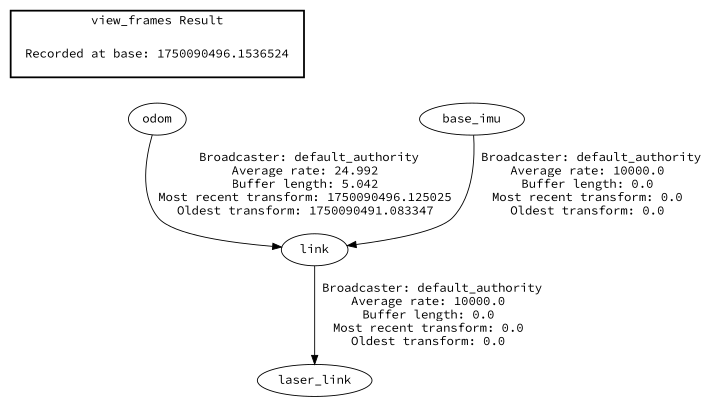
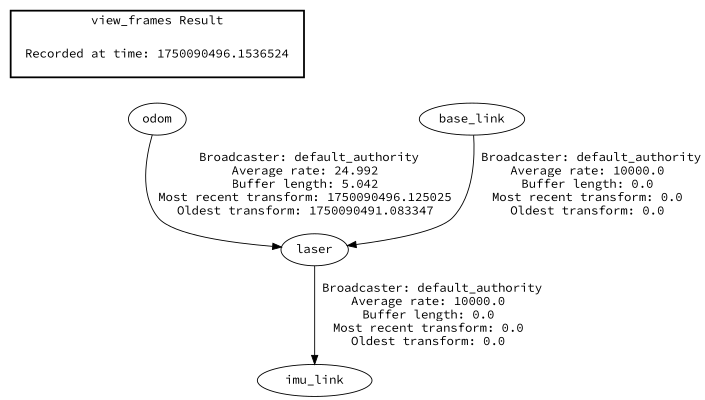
node "Recorded at base: 1750090496.1536524": label "Recorded at base: 1750090496.1536524" -> "Recorded at time: 1750090496.1536524"
node "base_imu": label "base_imu" -> "base_link"
node "link": label "link" -> "laser"
node "laser_link": label "laser_link" -> "imu_link"
